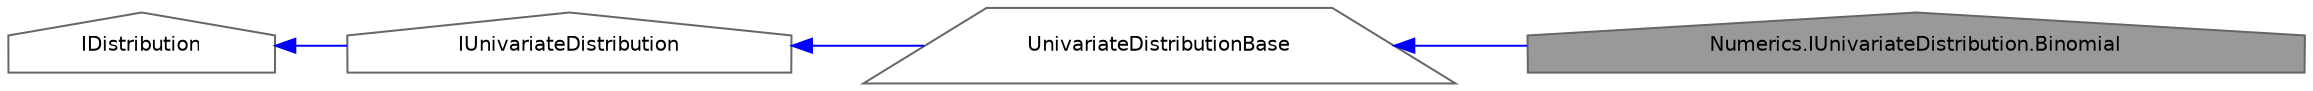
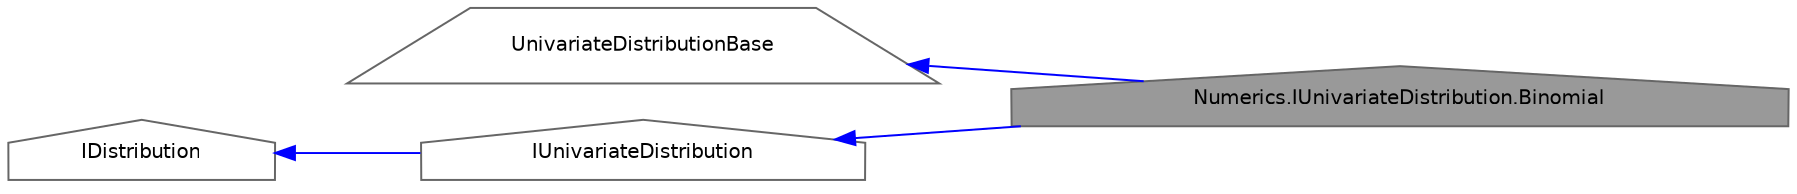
edge "UnivariateDistributionBase" -> "IUnivariateDistribution": now "Numerics.IUnivariateDistribution.Binomial" -> "IUnivariateDistribution"
